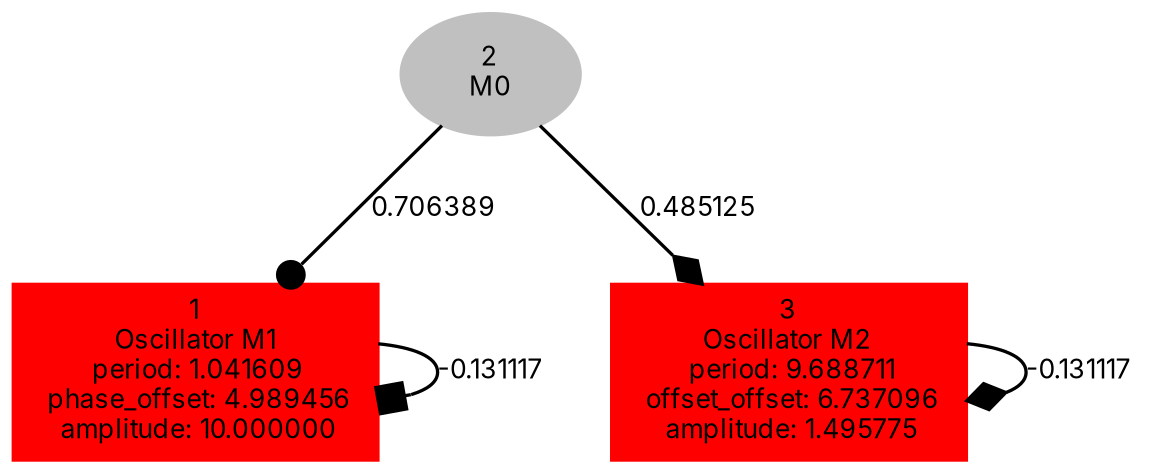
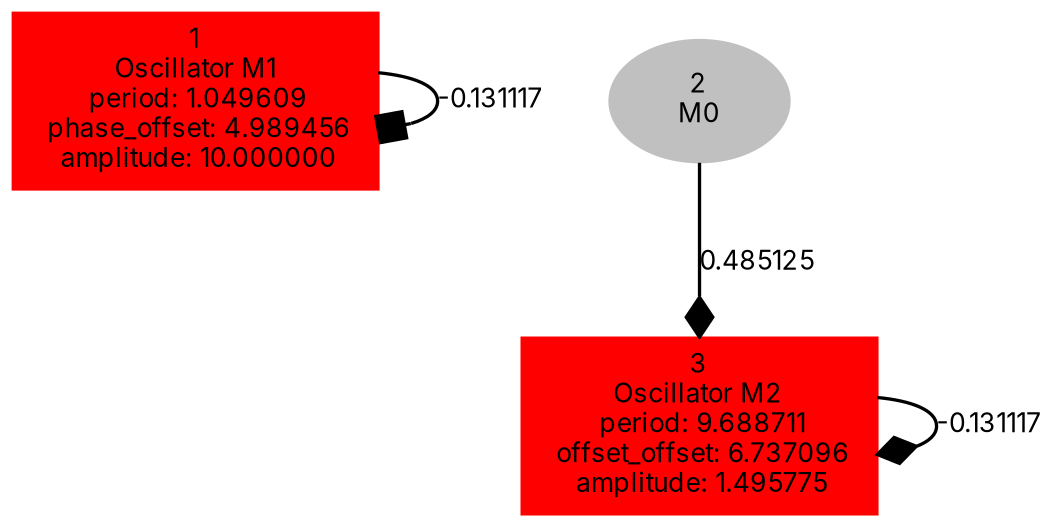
edge "2" -> "1": removed, label "0.706389"
node "1": text "period: 1.041609" -> "period: 1.049609"
